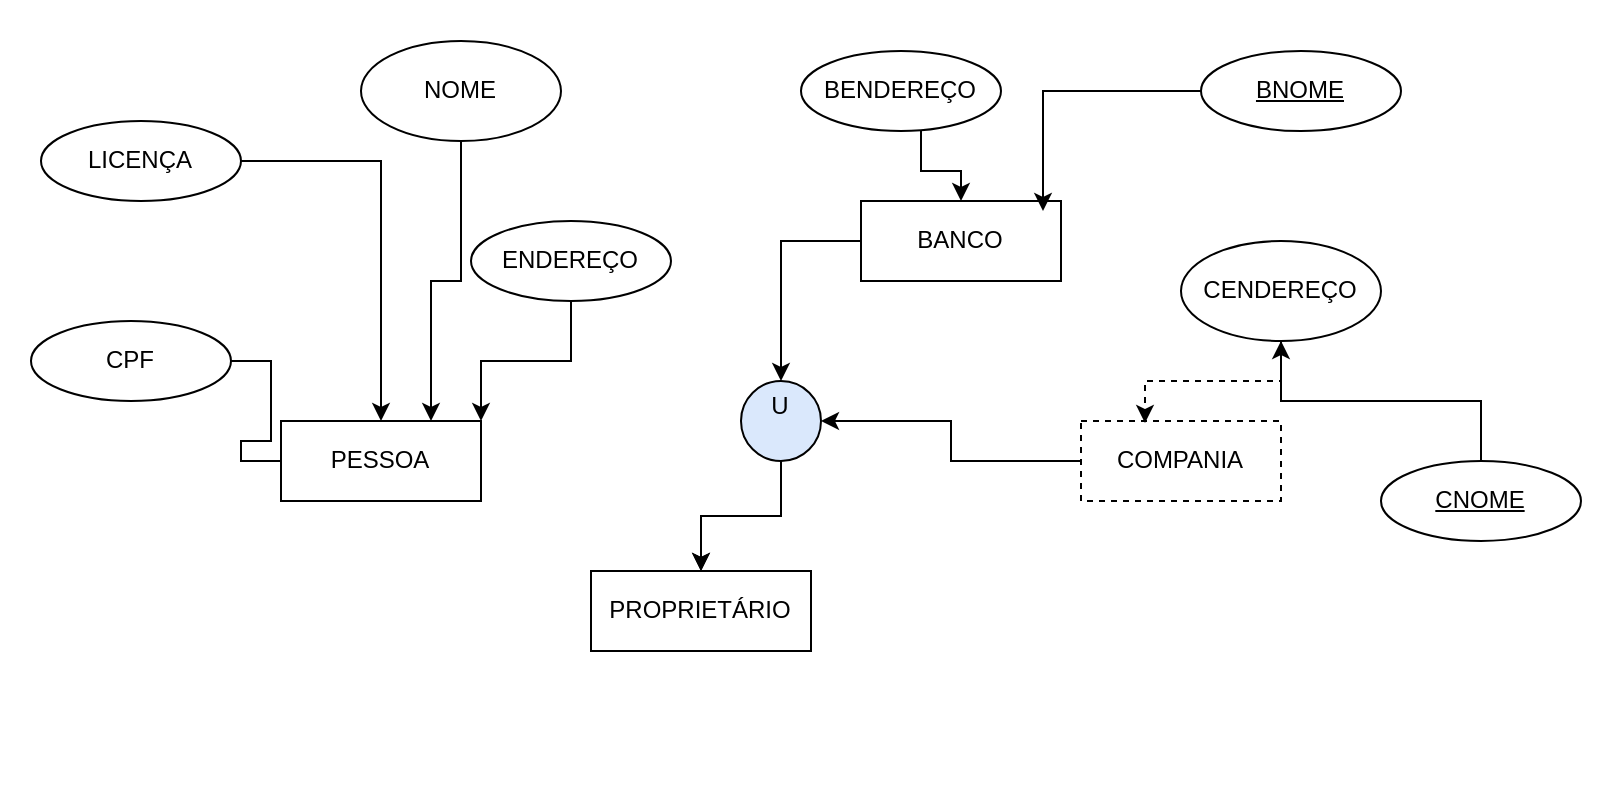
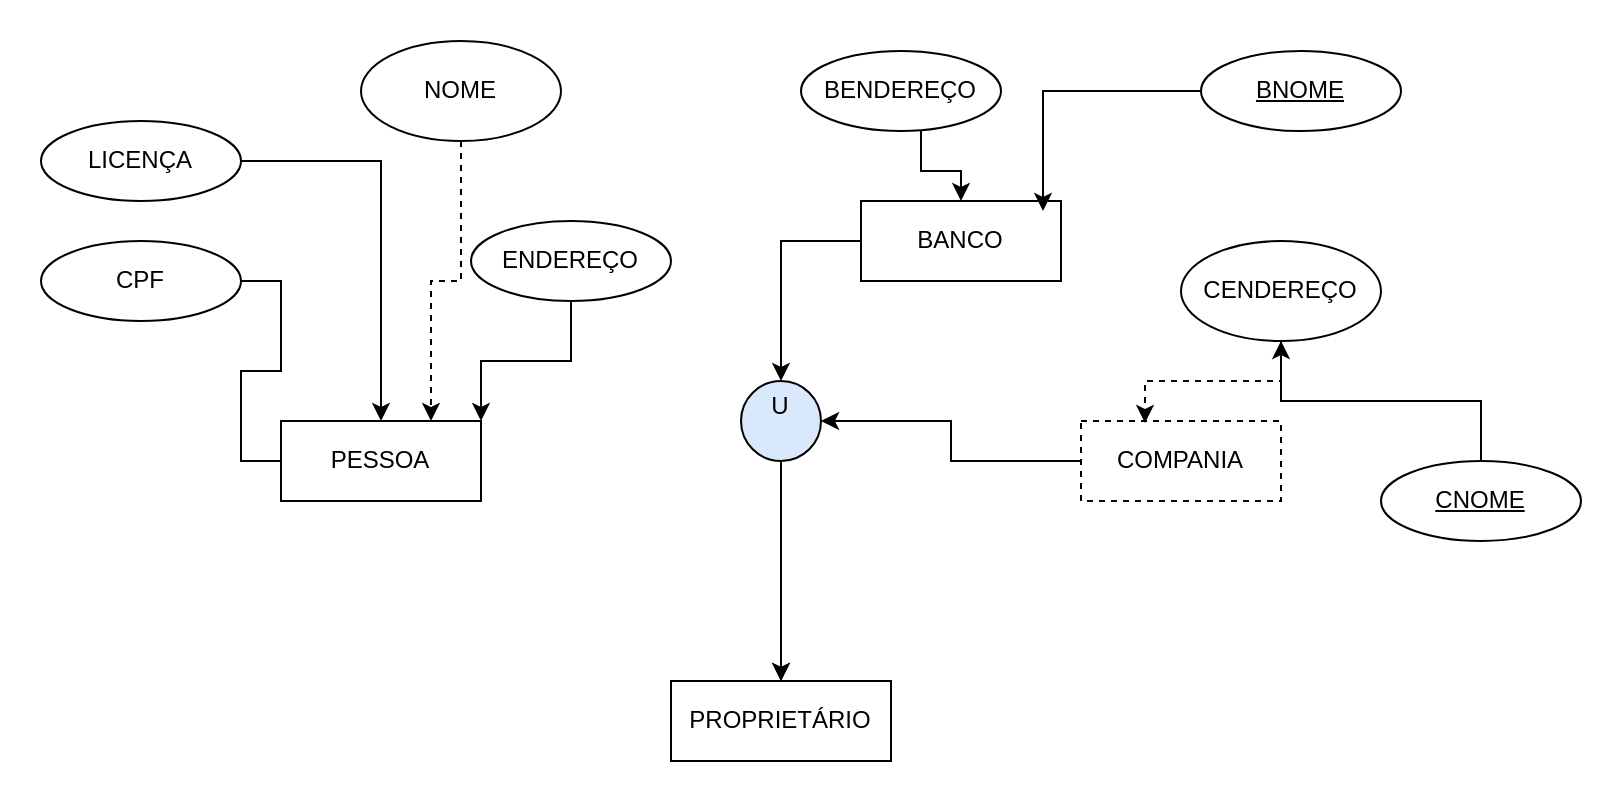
edge "NOME" -> "PESSOA": style solid -> dashed
node "CPF": moved (131, 361) -> (141, 281)
node "PROPRIETÁRIO": moved (701, 611) -> (781, 721)
